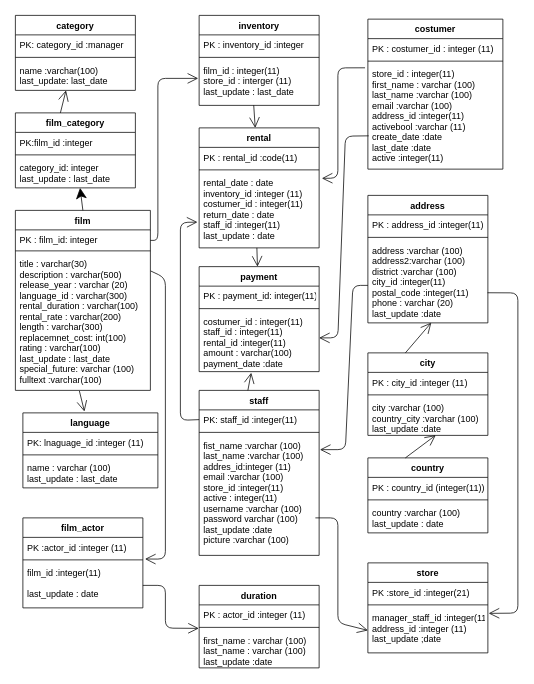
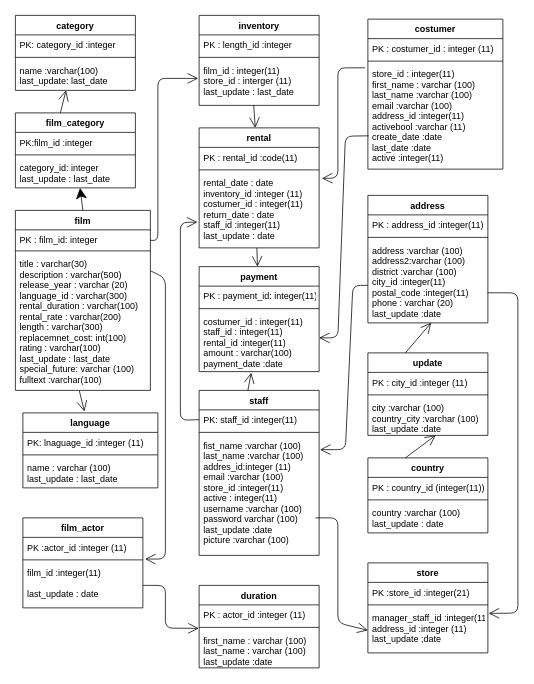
node "PK: category_id :manager": label "PK: category_id :manager" -> "PK: category_id :integer"
node "PK : inventory_id :integer": label "PK : inventory_id :integer" -> "PK : length_id :integer"
node "city": label "city" -> "update"
